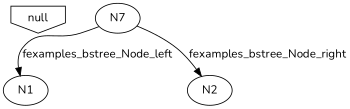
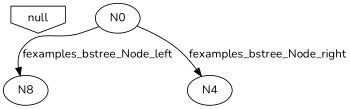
node "N7": label "N7" -> "N0"
node "N1": label "N1" -> "N8"
node "N2": label "N2" -> "N4"
